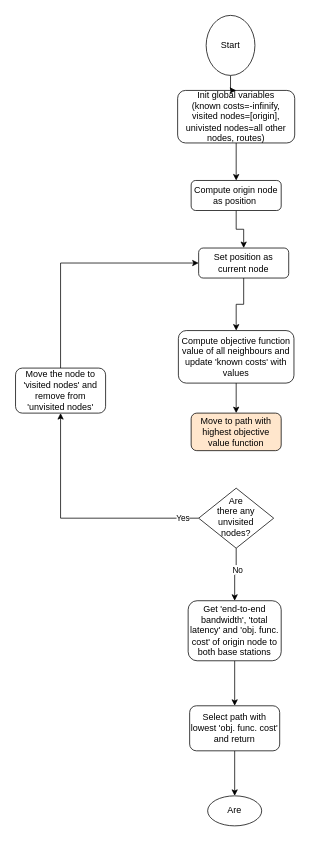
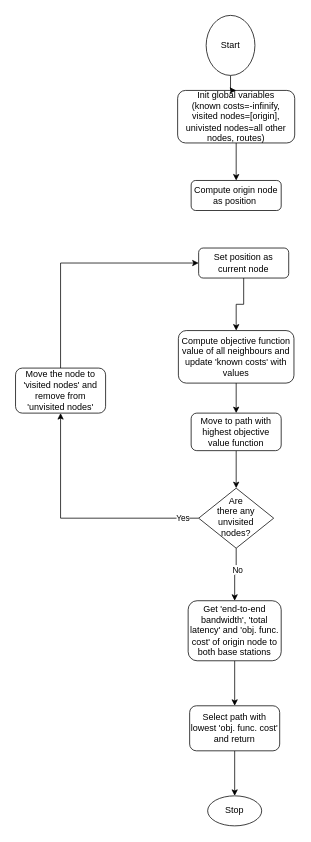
edge "Compute origin node as position" -> "Set position as current node": removed
node "Move to path with highest objective value function": fillcolor #ffe6cc -> #ffffff
edge "Move to path with highest objective value function" -> "Are there any unvisited nodes?": added
node "Are": label "Are" -> "Stop"
